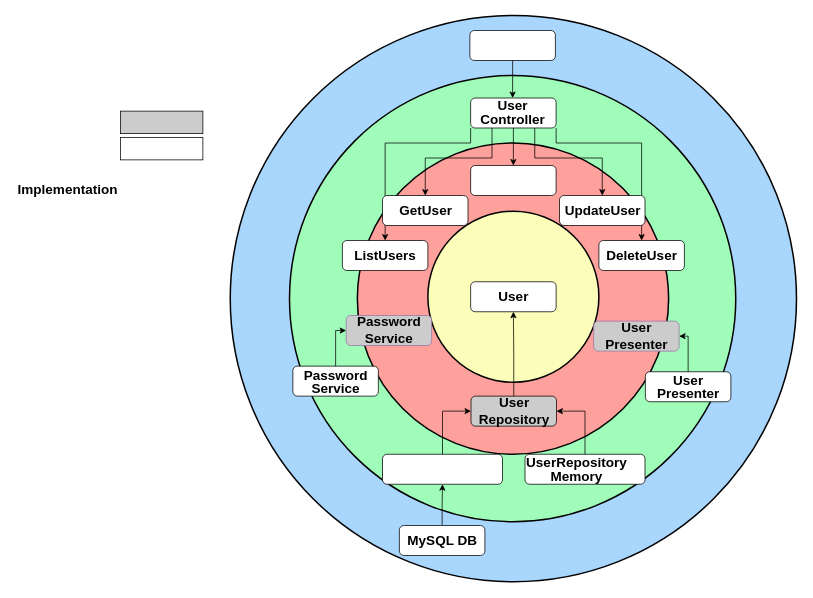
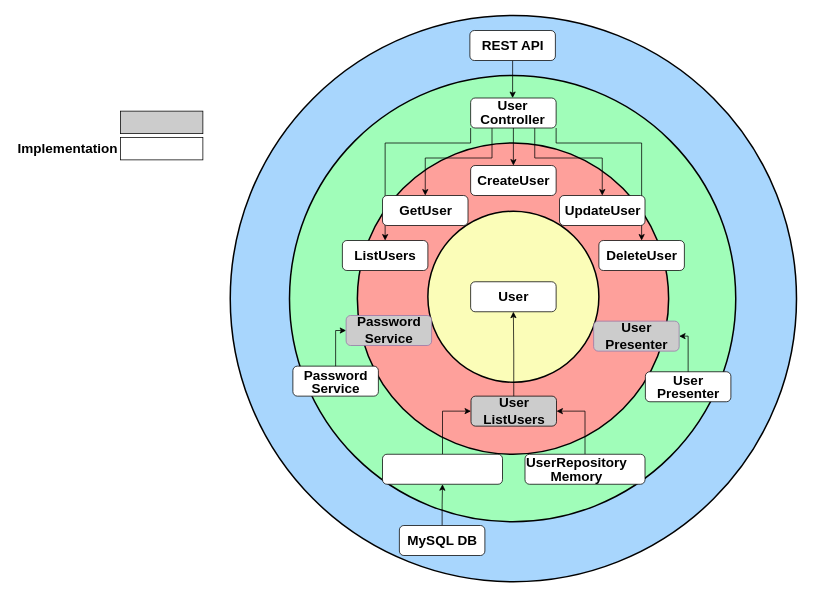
node "REST API": added
node "CreateUser": added
node "Implementation": moved (68, 190) -> (68, 149)
node "UserRepository": label "UserRepository" -> "UserListUsers"
